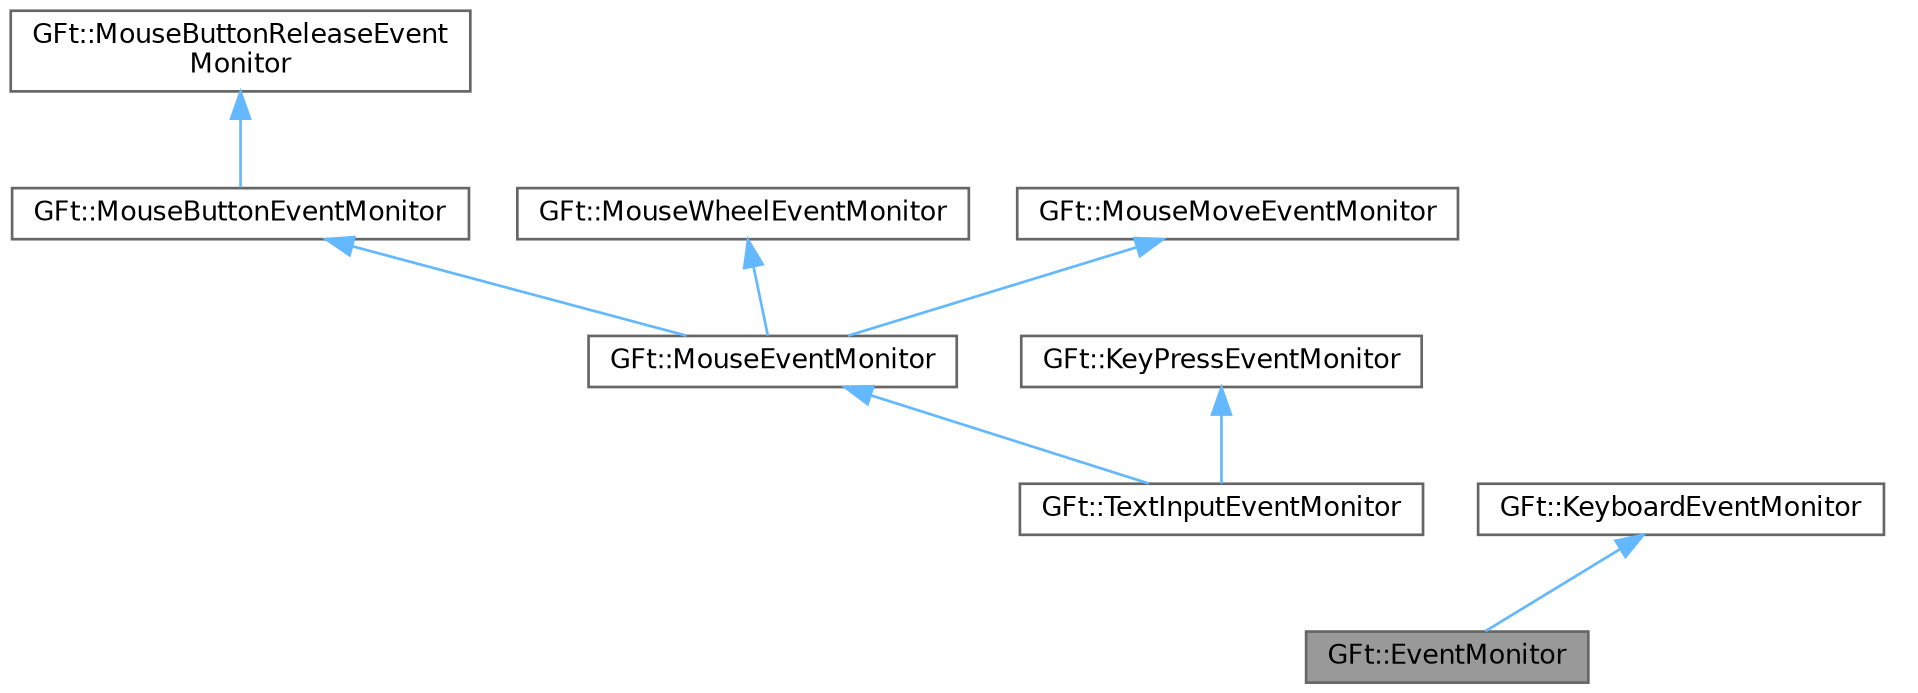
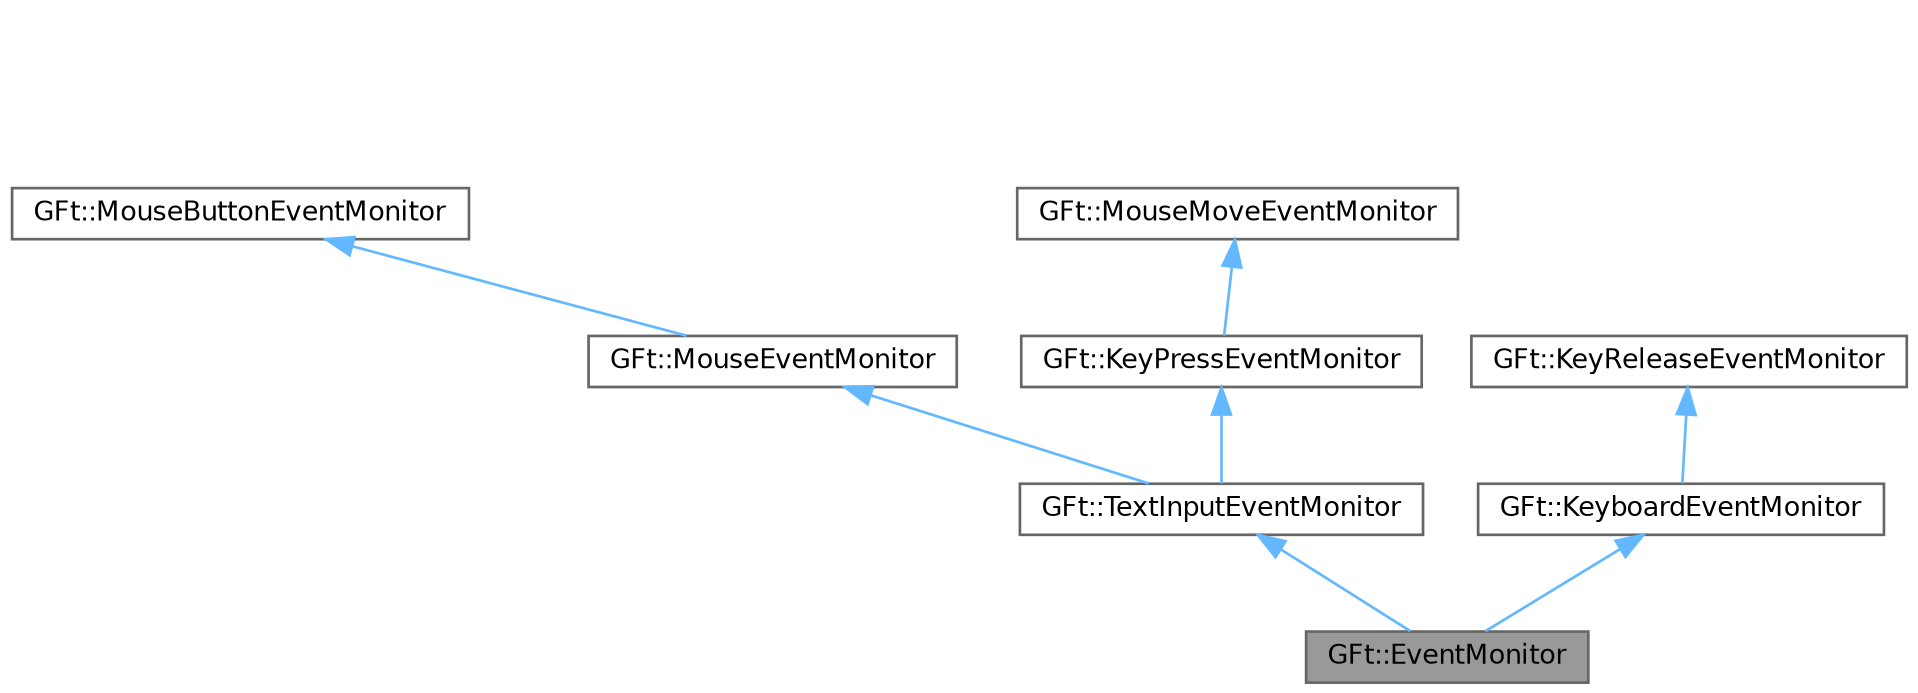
node "GFt::MouseButtonReleaseEvent Monitor": removed
node "GFt::MouseWheelEventMonitor": removed
edge "GFt::MouseEventMonitor" -> "GFt::MouseMoveEventMonitor": now "GFt::KeyPressEventMonitor" -> "GFt::MouseMoveEventMonitor"
node "GFt::KeyReleaseEventMonitor": added
edge "GFt::EventMonitor" -> "GFt::TextInputEventMonitor": added
